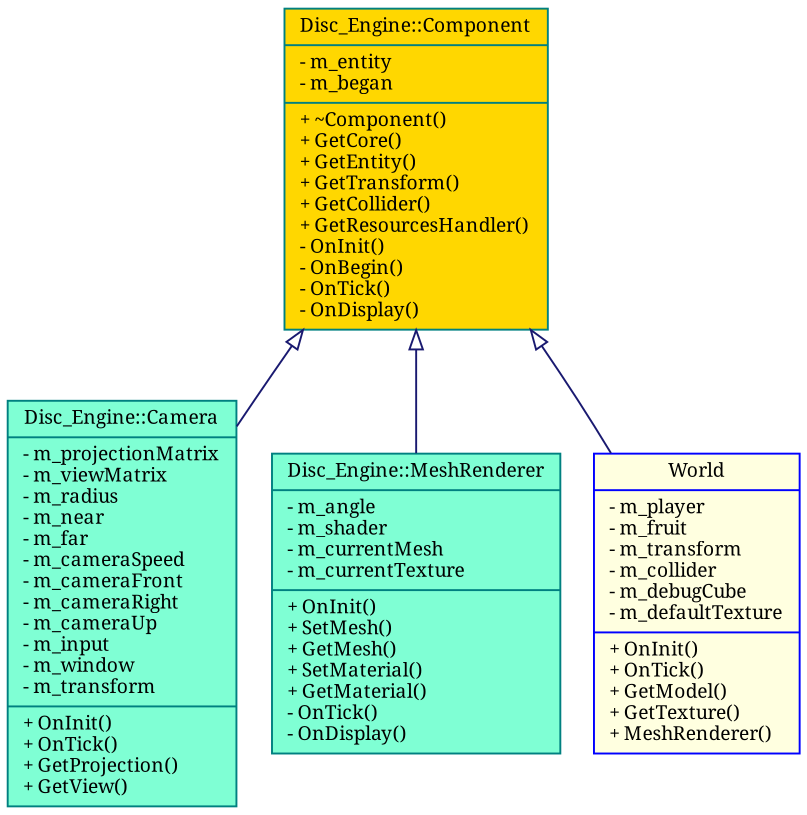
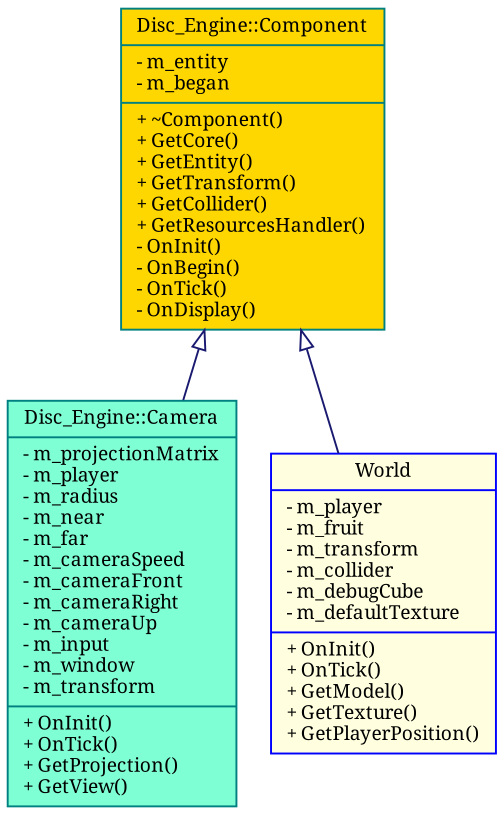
node "Disc_Engine::Camera": text "- m_viewMatrix" -> "- m_player"
node "Disc_Engine::MeshRenderer": removed
node "World": text "+ MeshRenderer()" -> "+ GetPlayerPosition()"
